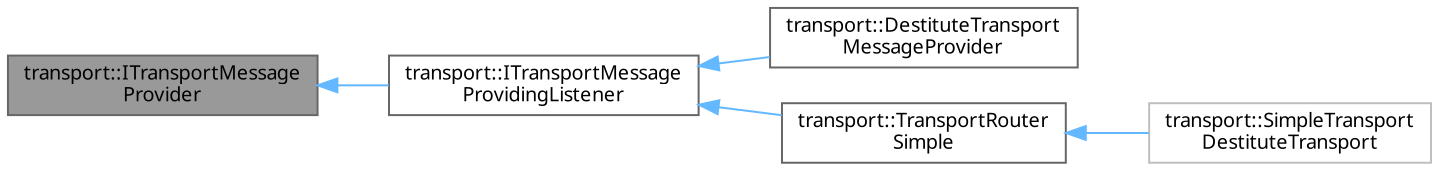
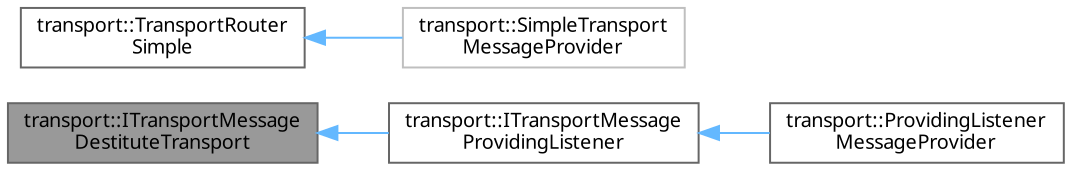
node "transport::DestituteTransport MessageProvider": label "transport::DestituteTransport MessageProvider" -> "transport::ProvidingListener MessageProvider"
node "transport::ITransportMessage Provider": label "transport::ITransportMessage Provider" -> "transport::ITransportMessage DestituteTransport"
edge "transport::TransportRouter Simple" -> "transport::ITransportMessage ProvidingListener": removed
node "transport::SimpleTransport DestituteTransport": label "transport::SimpleTransport DestituteTransport" -> "transport::SimpleTransport MessageProvider"
